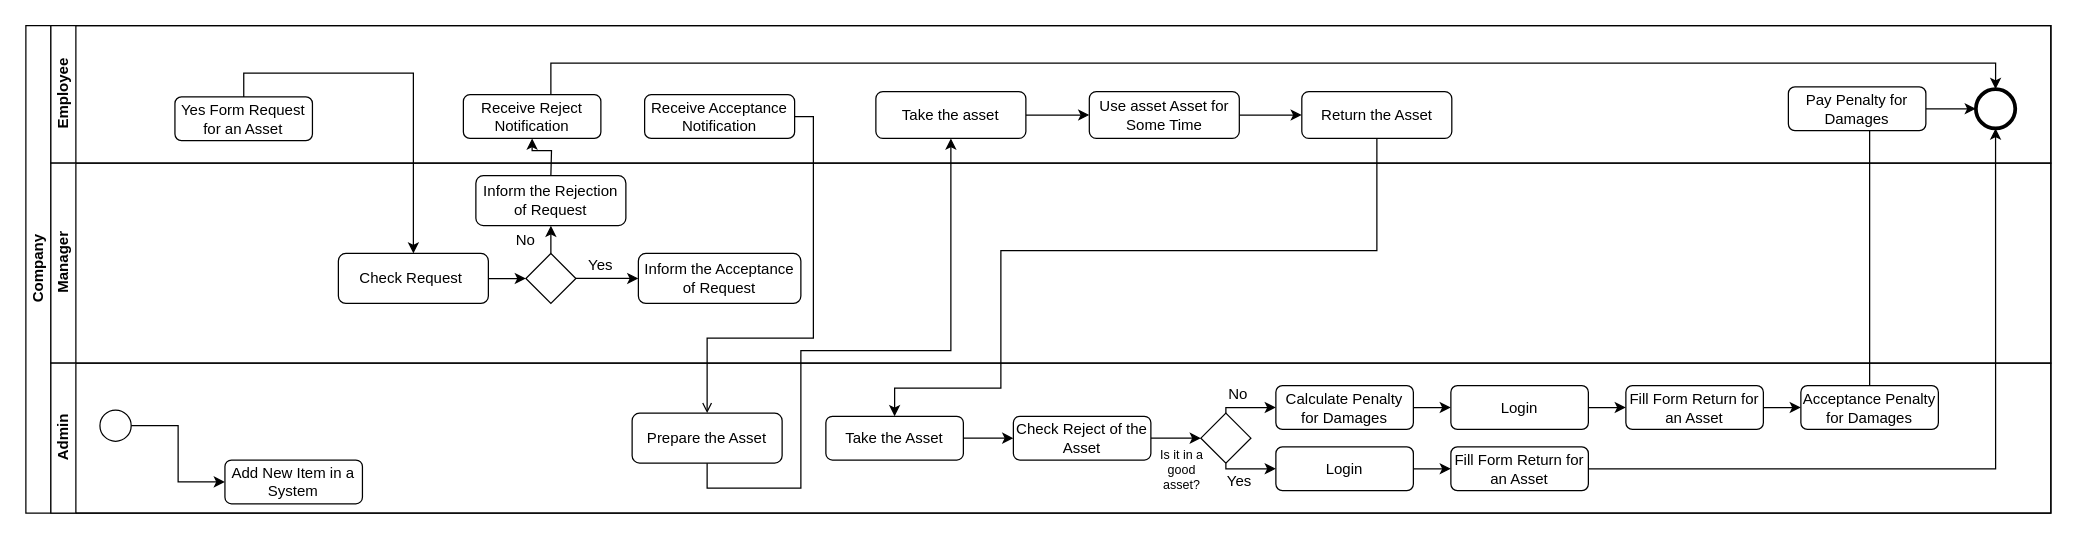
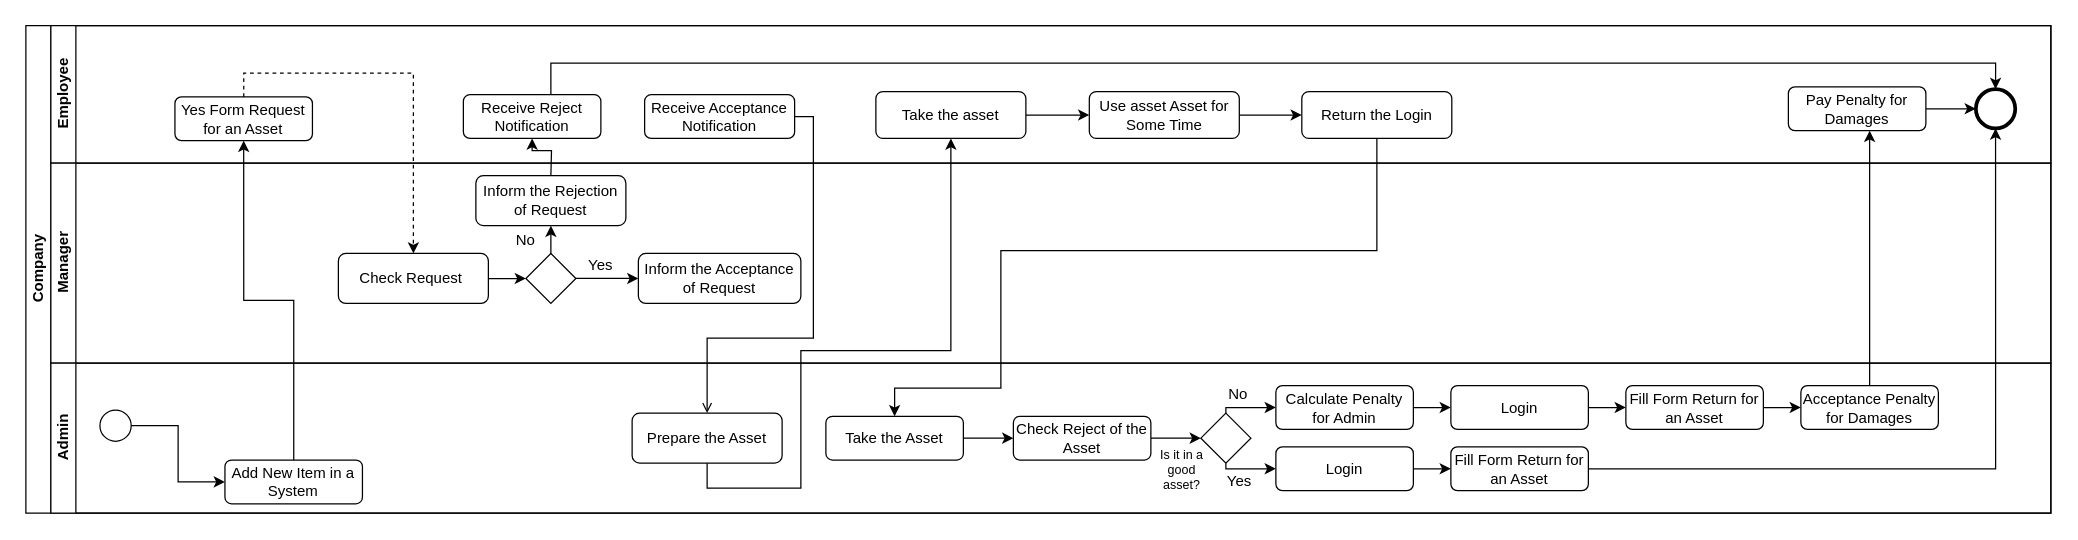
edge "Yes Form Request for an Asset" -> "Check Request": style solid -> dashed
node "Return the Asset": label "Return the Asset" -> "Return the Login"
edge "Pay Penalty for Damages" -- "Acceptance Penalty for Damages": arrowhead none -> classic
edge "Add New Item in a System" -> "Yes Form Request for an Asset": added
node "Calculate Penalty for Damages": label "Calculate Penalty for Damages" -> "Calculate Penalty for Admin"
